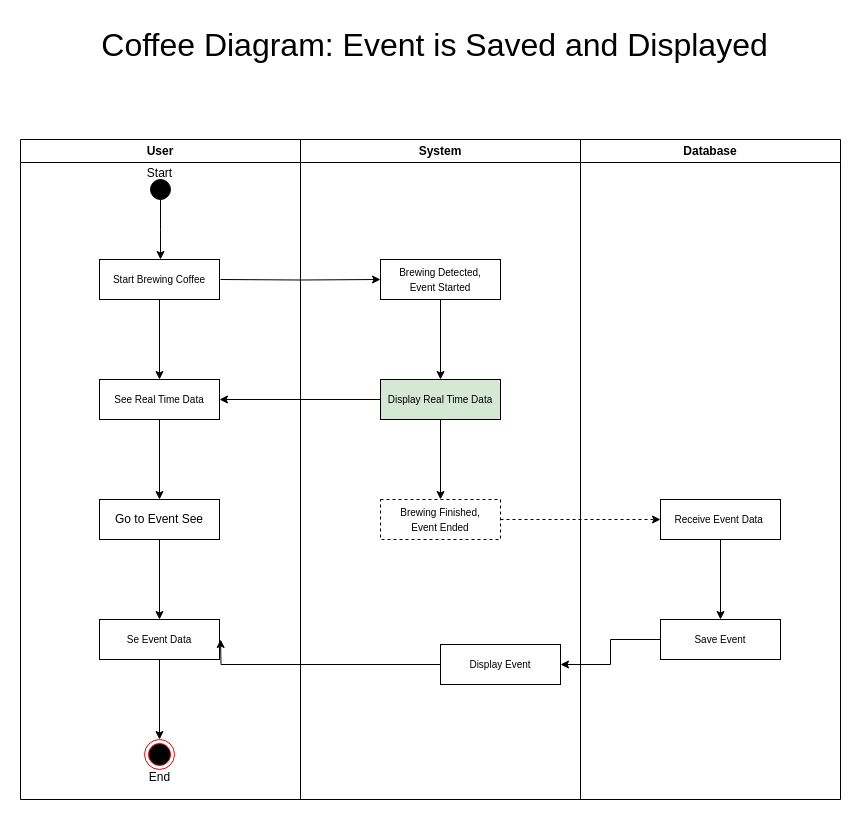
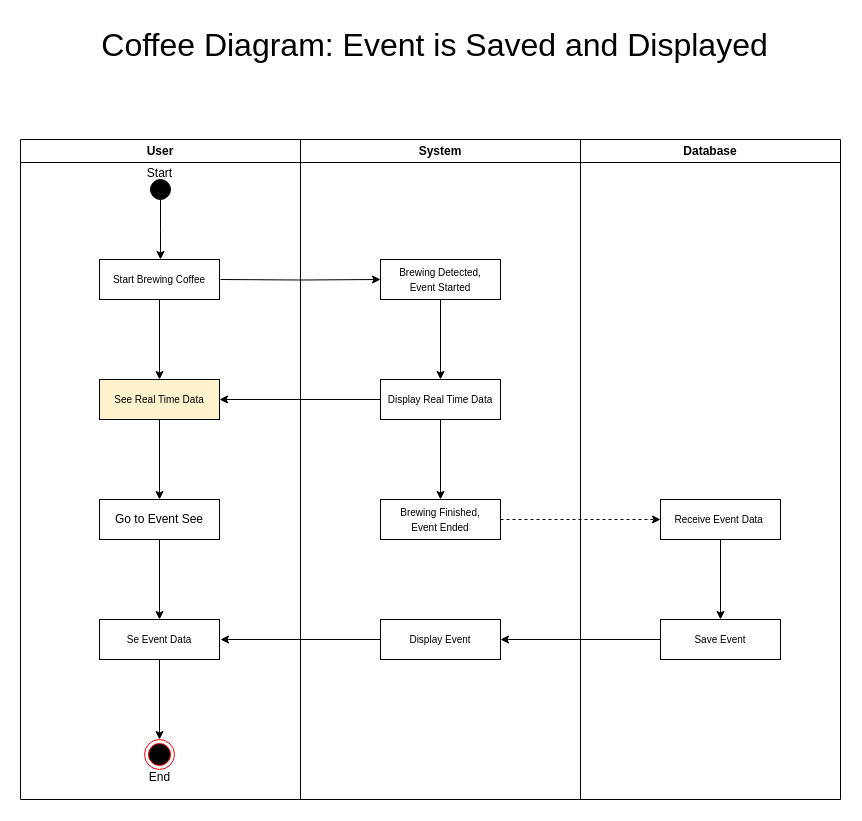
node "See Real Time Data": fillcolor #ffffff -> #fff2cc
node "Display Real Time Data": fillcolor #d5e8d4 -> #ffffff
node "Brewing Finished, Event Ended": style dashed -> solid
node "Display Event": moved (501, 665) -> (441, 640)
